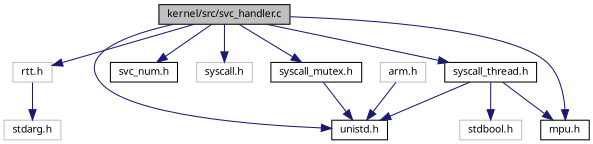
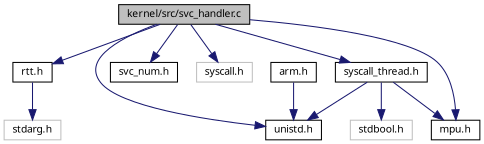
node "rtt.h": color grey75 -> black
node "syscall_mutex.h": removed
node "arm.h": color grey75 -> black
